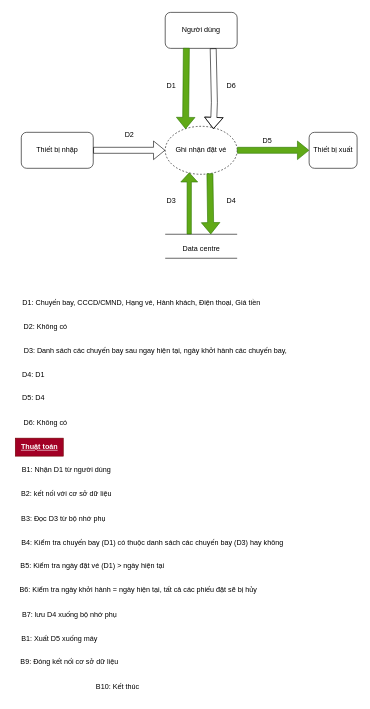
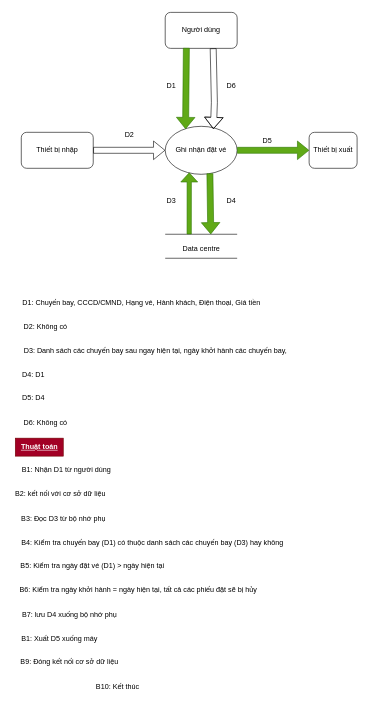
node "Ghi nhận đặt vé": style dashed -> solid
node "B2: kết nối với cơ sở dữ liệu": moved (66, 494) -> (60, 494)
